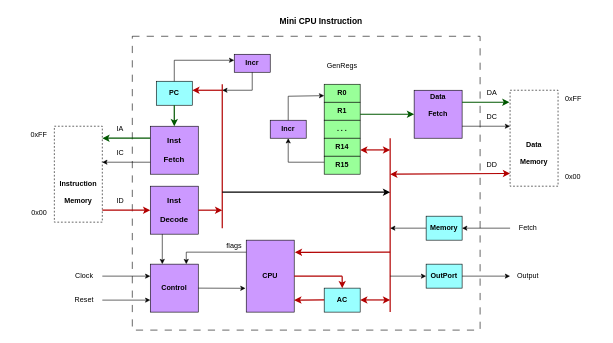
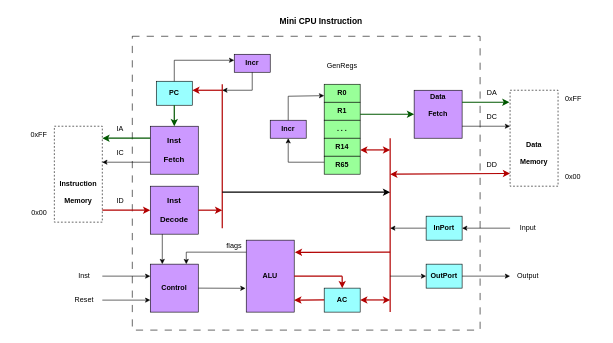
node "R15": label "R15" -> "R65"
node "Memory": label "Memory" -> "InPort"
node "Fetch": label "Fetch" -> "Input"
node "Clock": label "Clock" -> "Inst"
node "CPU": label "CPU" -> "ALU"
